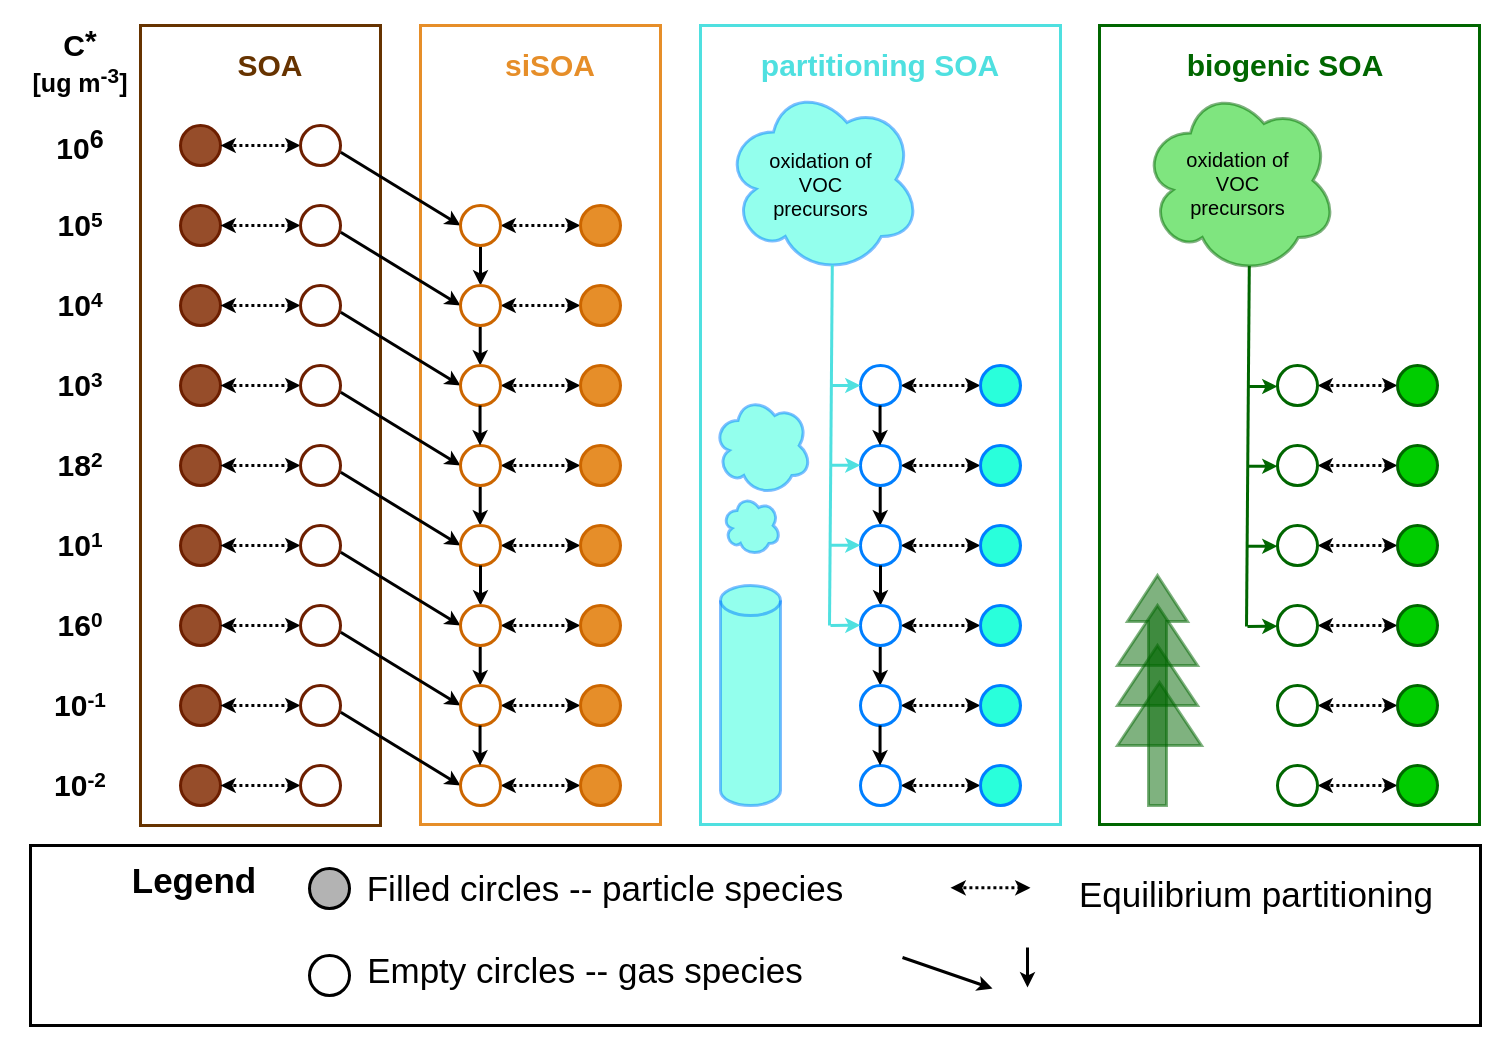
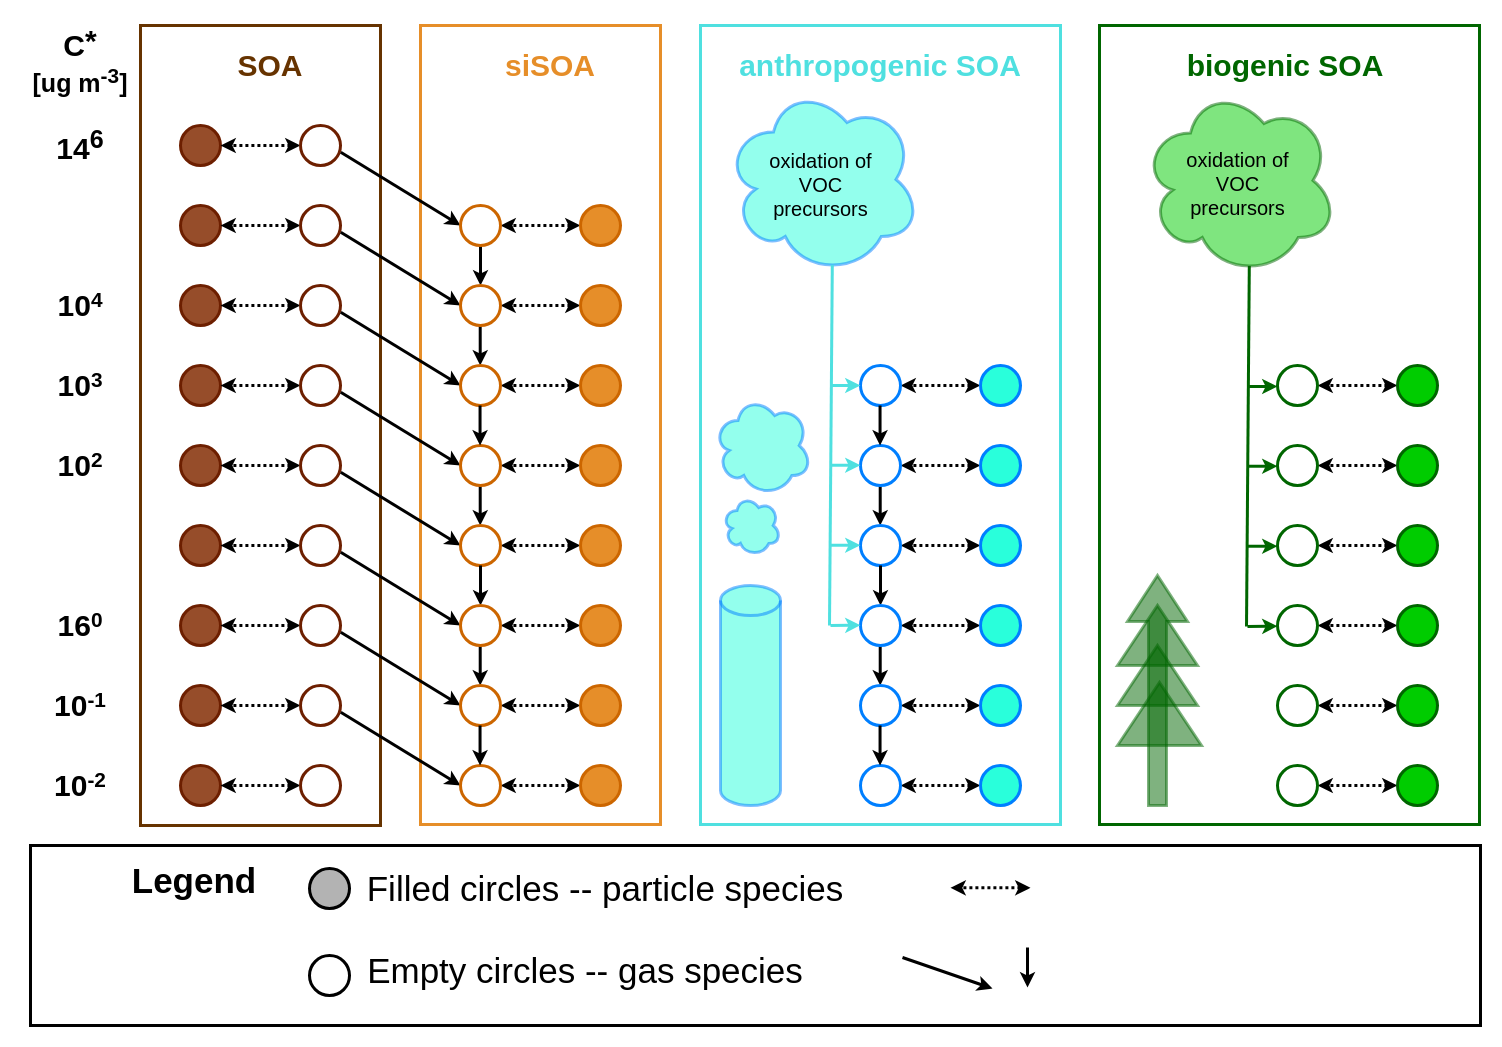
node "partitioning SOA": label "partitioning SOA" -> "anthropogenic SOA"
node "106": label "106" -> "146"
node "105": removed
node "182": label "182" -> "102"
node "101": removed
node "Equilibrium partitioning": removed
